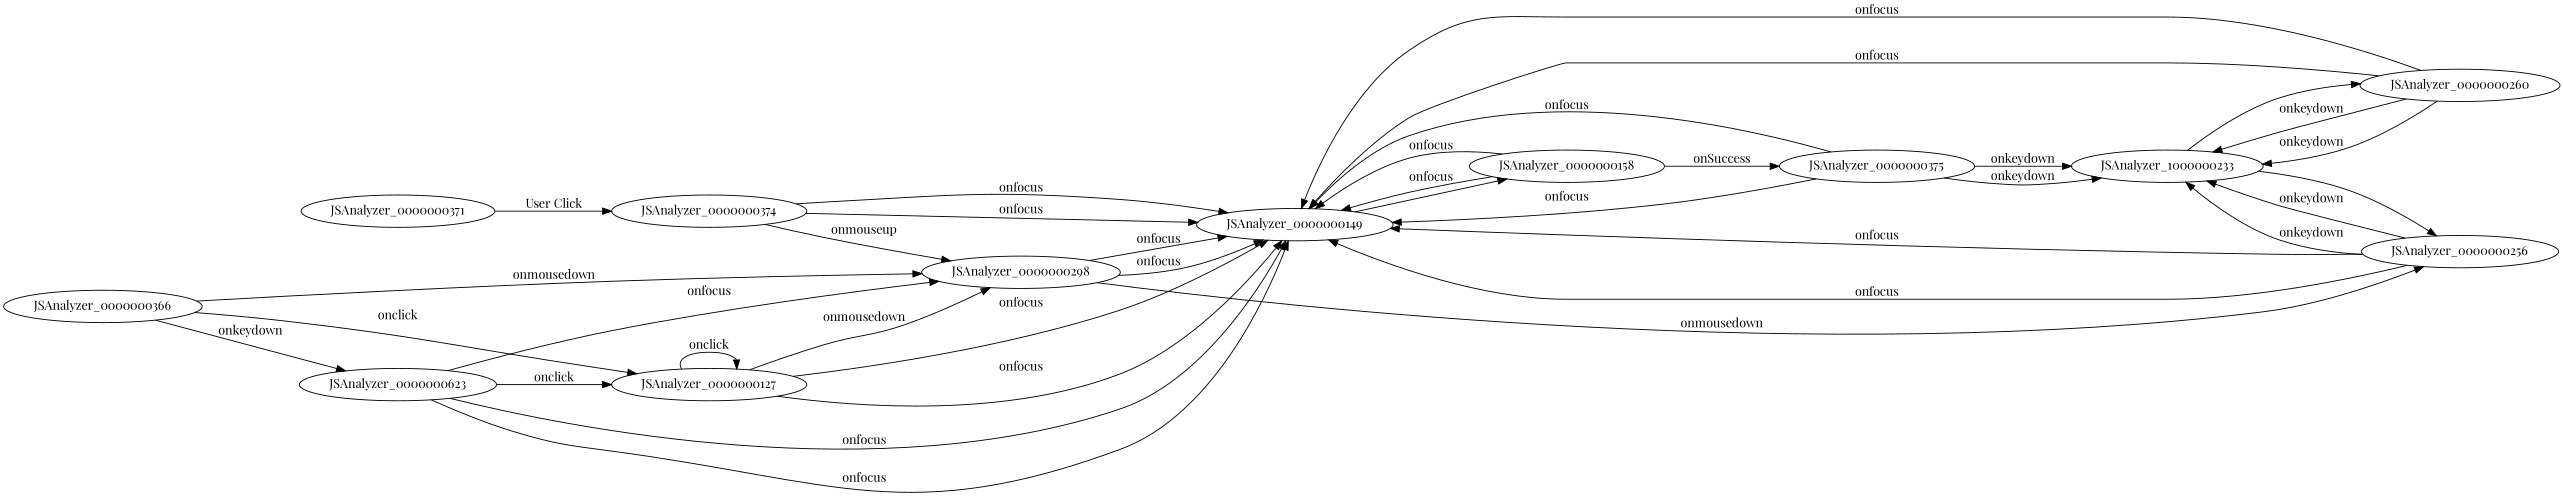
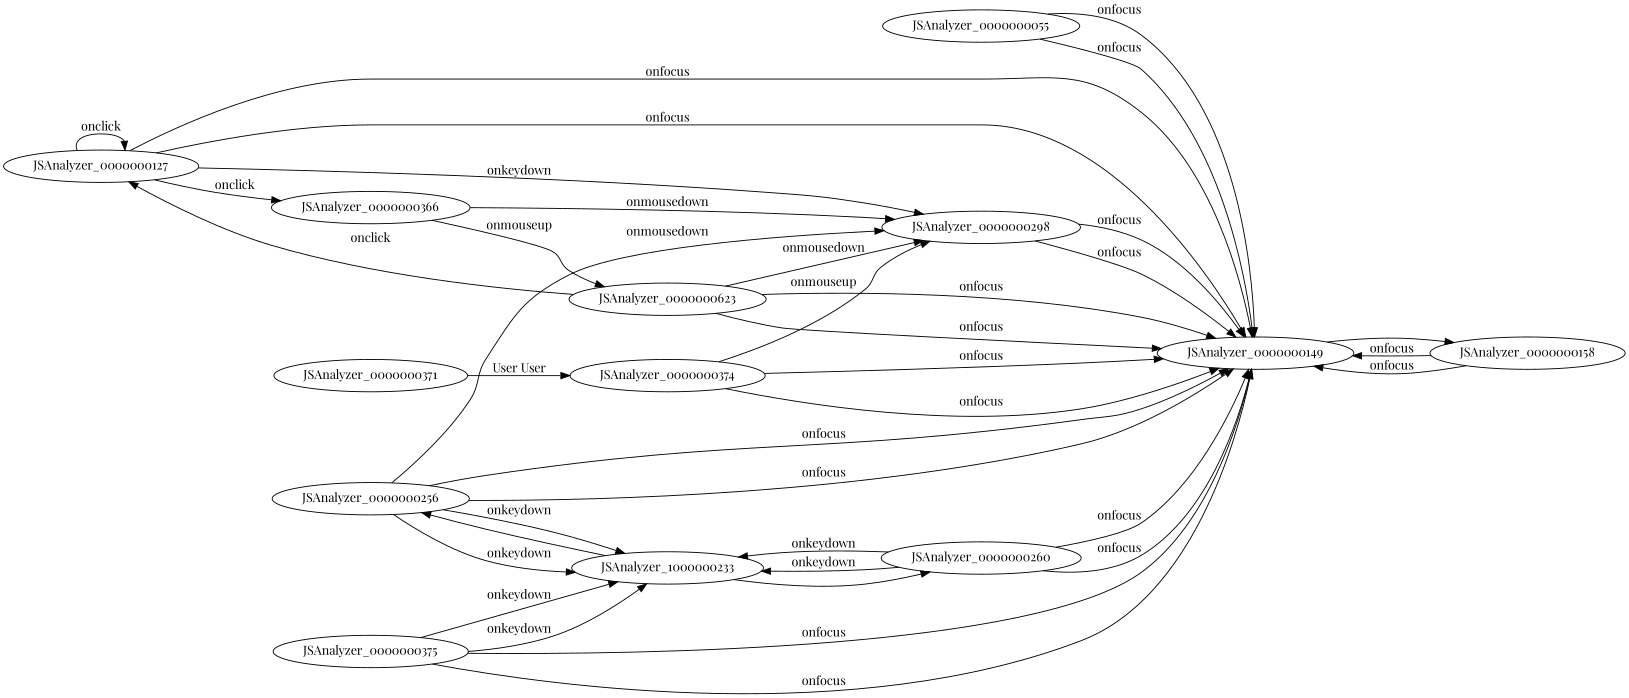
node "JSAnalyzer_0000000055": added
edge "JSAnalyzer_0000000158" -> "JSAnalyzer_0000000375": removed, label "onSuccess"
edge "JSAnalyzer_0000000371" -> "JSAnalyzer_0000000374": label "User Click" -> "User User"
edge "JSAnalyzer_0000000623" -> "JSAnalyzer_0000000298": label "onfocus" -> "onmousedown"
edge "JSAnalyzer_0000000127" -> "JSAnalyzer_0000000298": label "onmousedown" -> "onkeydown"
edge "JSAnalyzer_0000000366" -> "JSAnalyzer_0000000623": label "onkeydown" -> "onmouseup"
edge "JSAnalyzer_0000000298" -> "JSAnalyzer_0000000256": reversed
edge "JSAnalyzer_0000000366" -> "JSAnalyzer_0000000127": reversed
